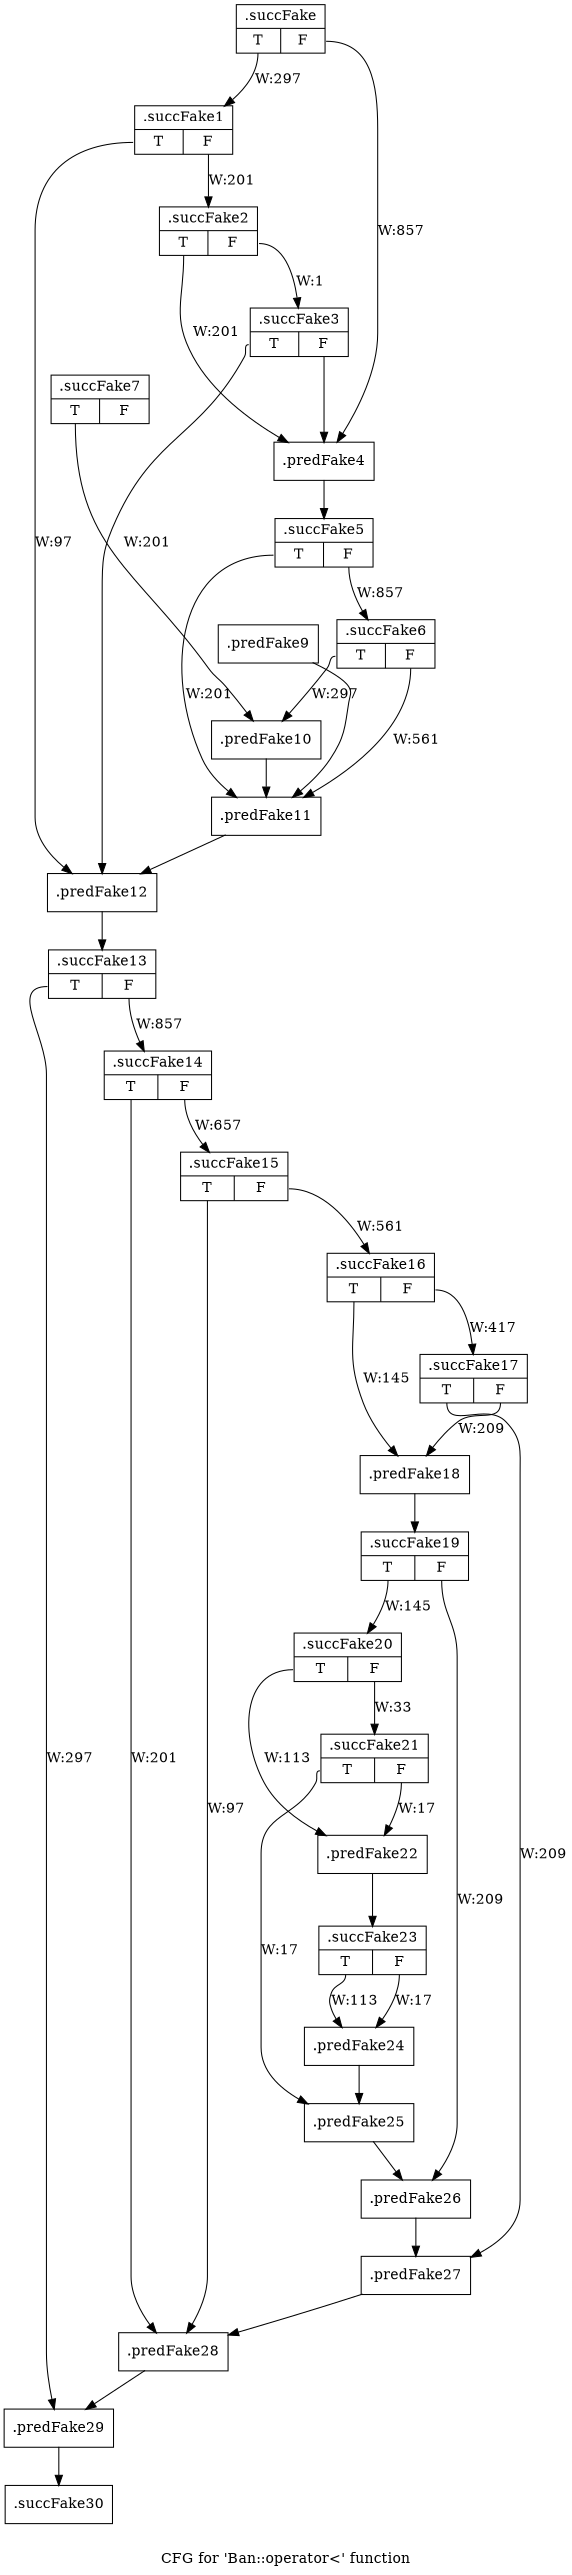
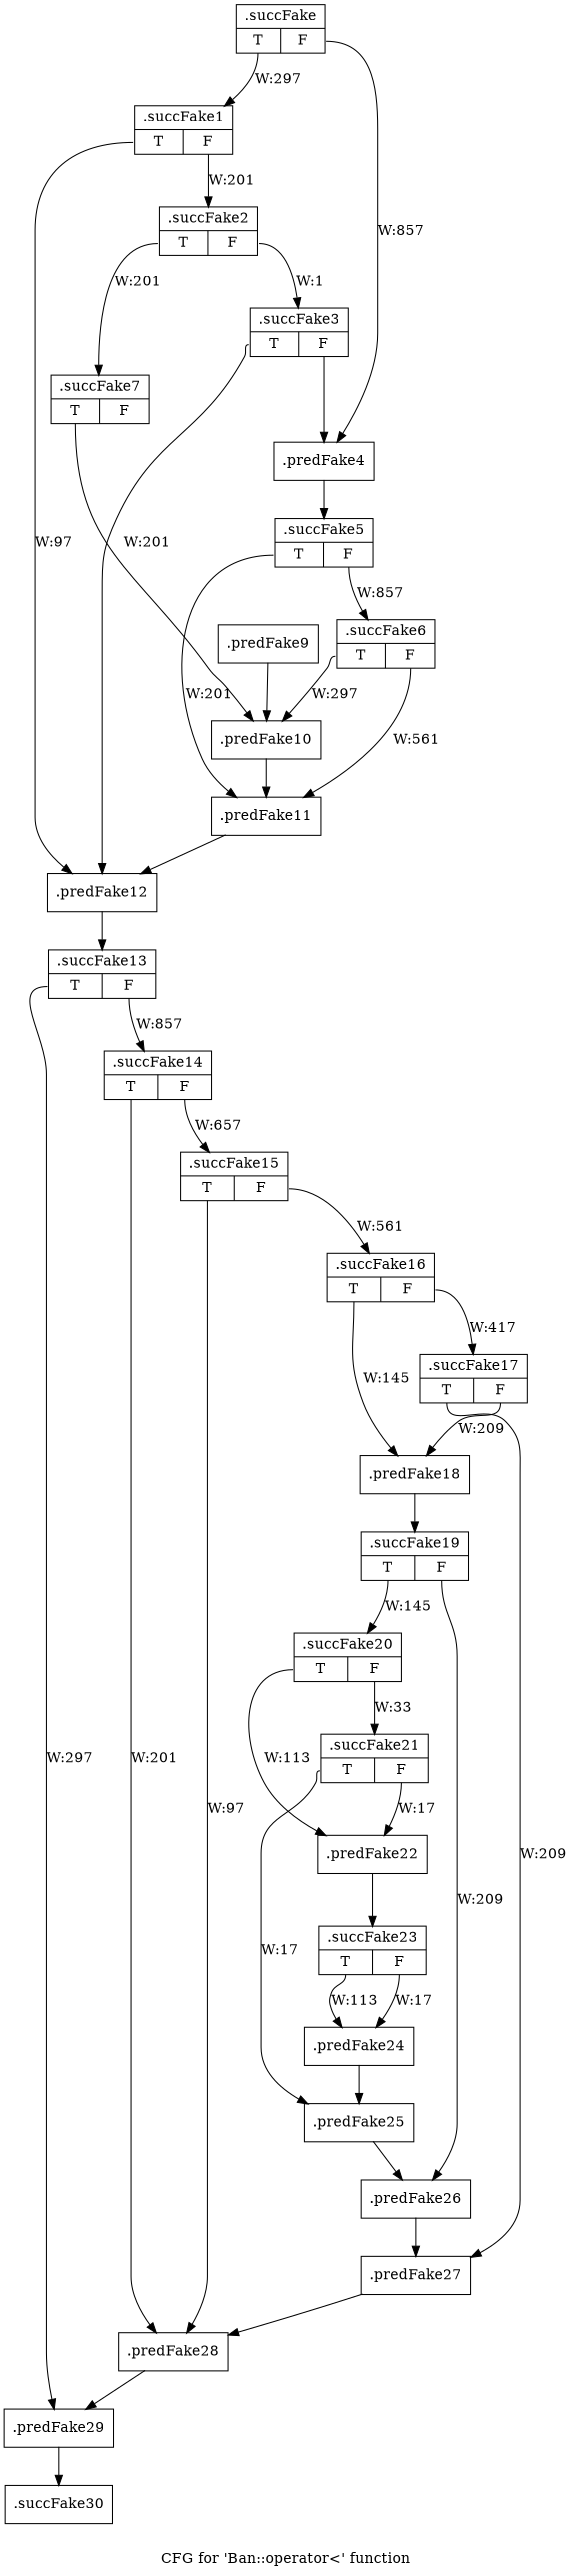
edge ".succFake2" -> ".predFake4": now ".succFake2" -> ".succFake7"
edge ".predFake9" -> ".predFake11": now ".predFake9" -> ".predFake10"
